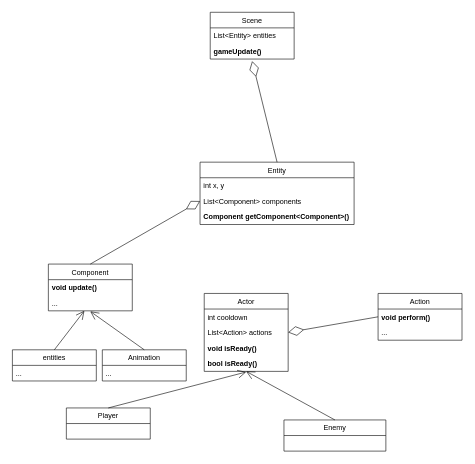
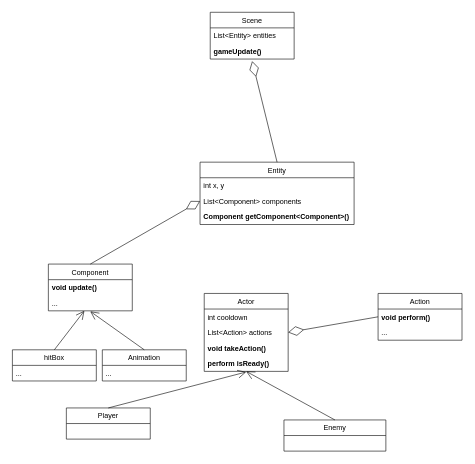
node "void isReady()": label "void isReady()" -> "void takeAction()"
node "entities": label "entities" -> "hitBox"
node "bool isReady()": label "bool isReady()" -> "perform isReady()"
